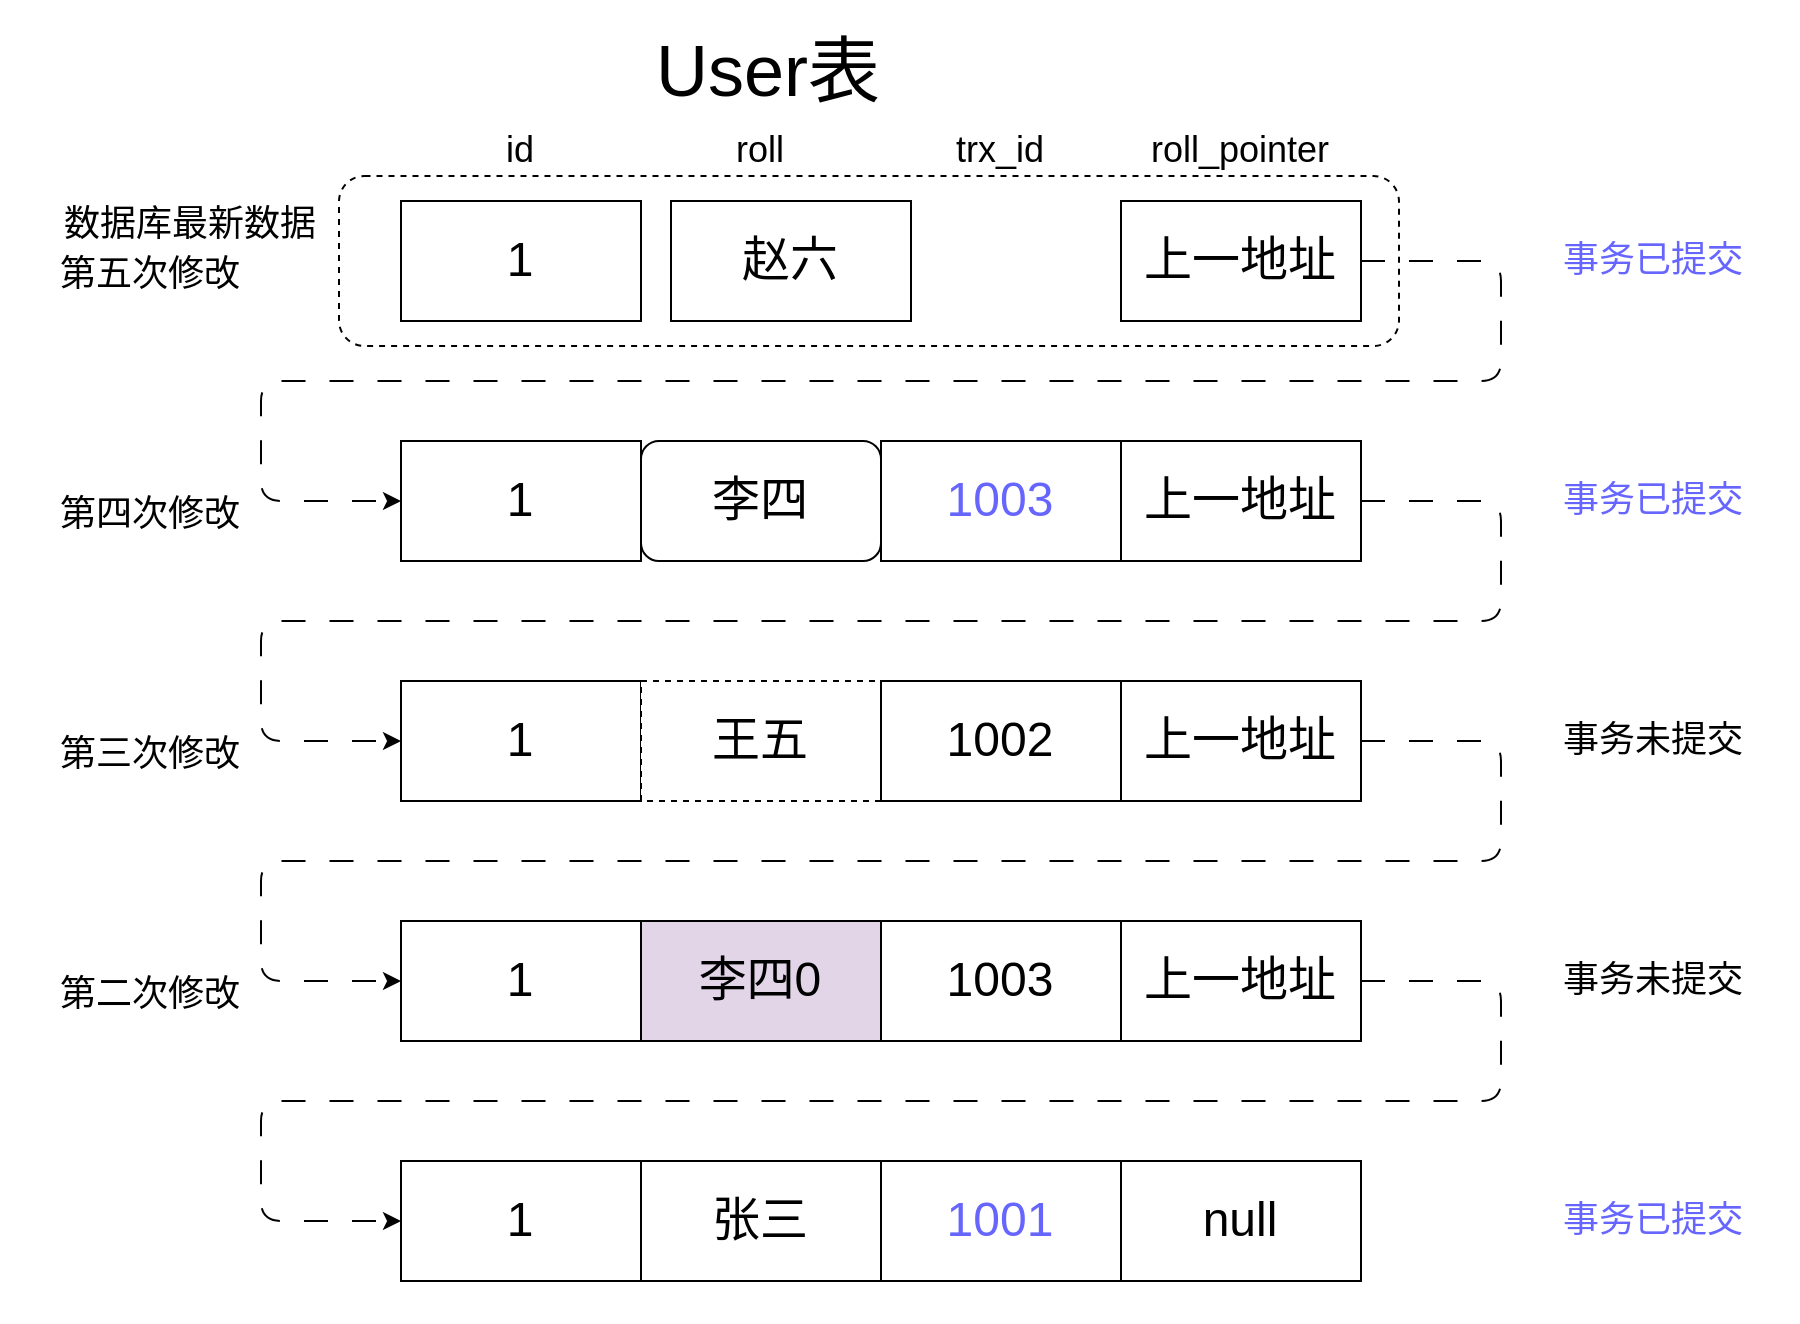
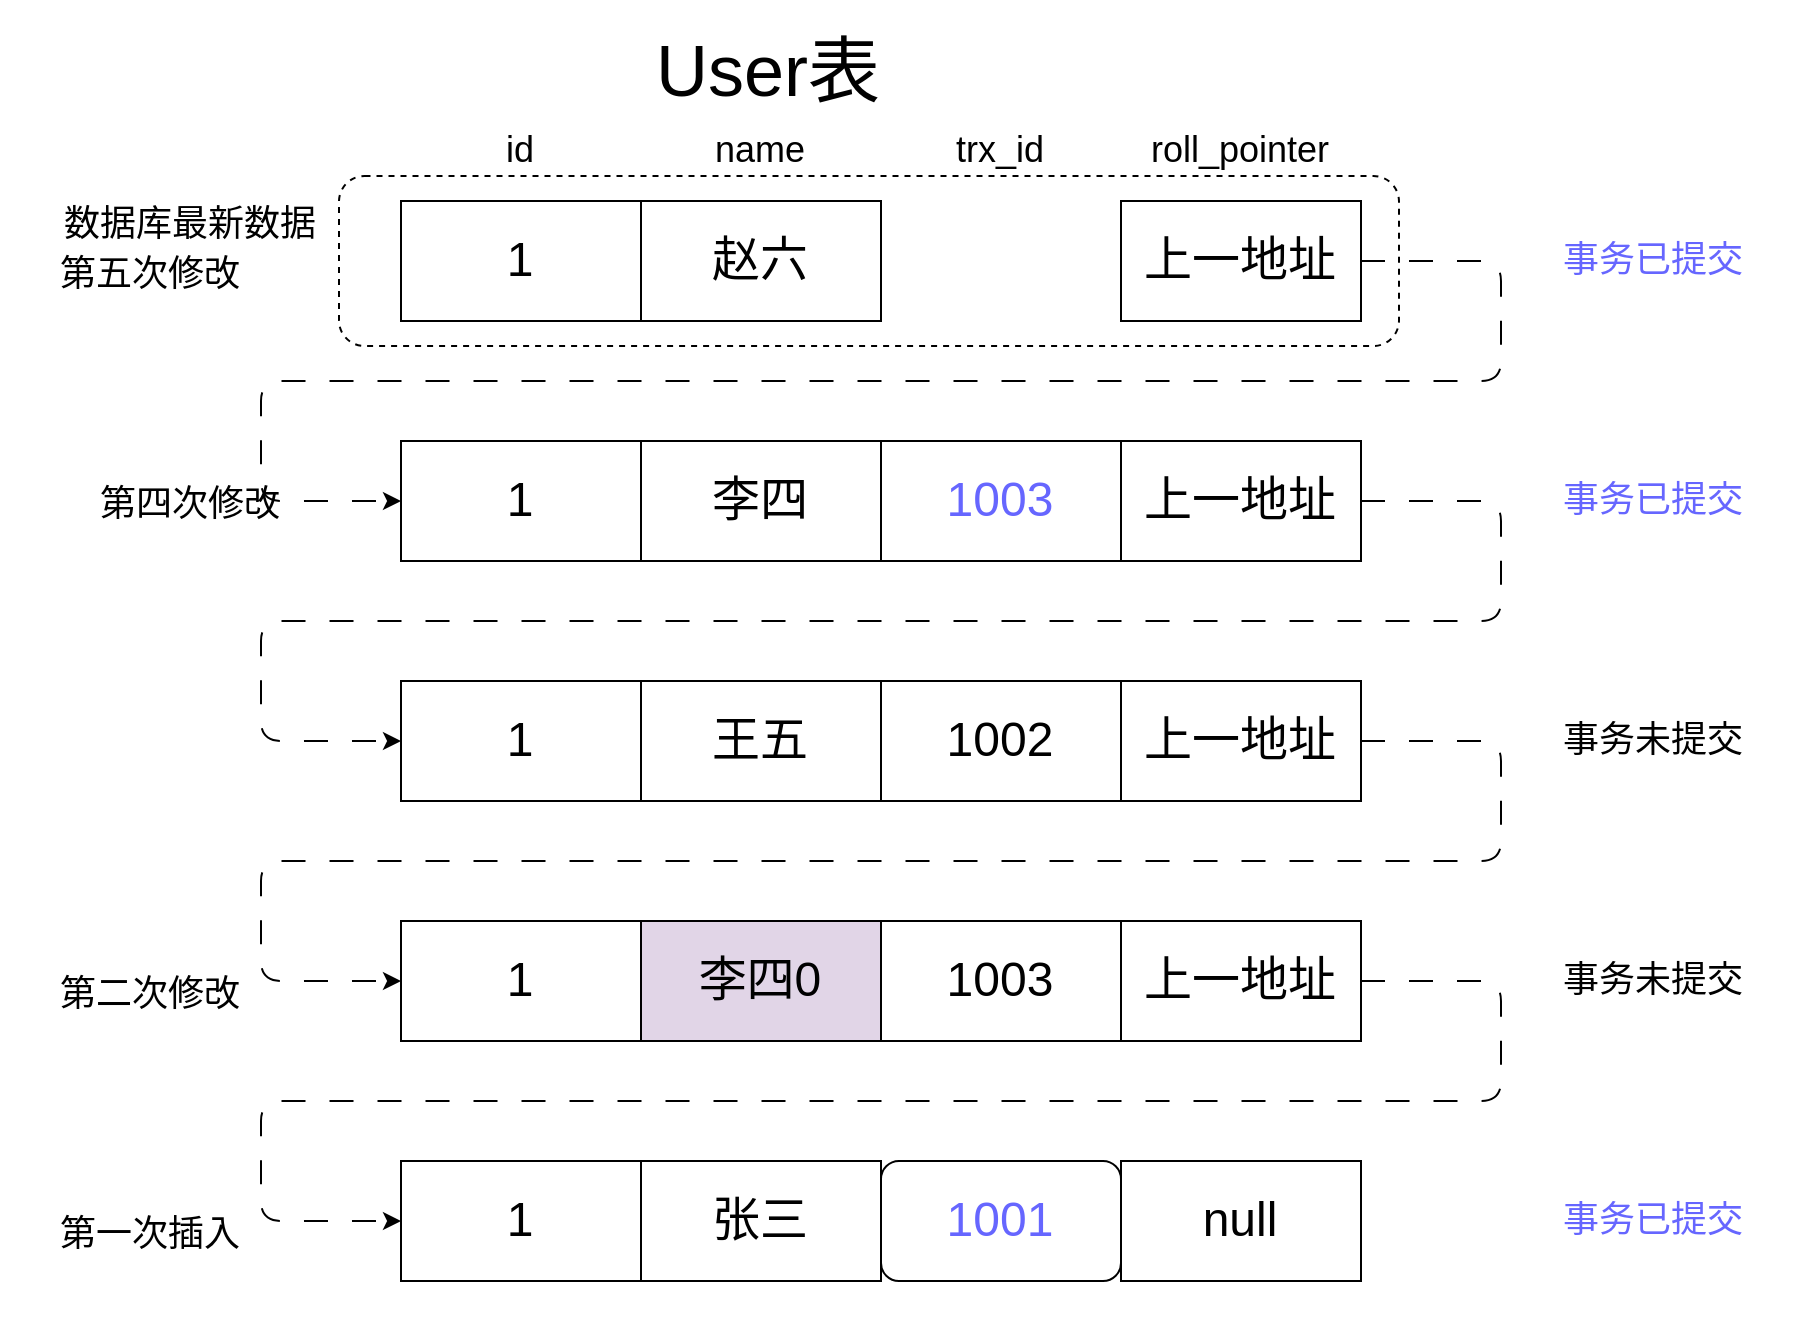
node "roll": label "roll" -> "name"
node "赵六": moved (791, 261) -> (761, 261)
node "第四次修改": moved (151, 501) -> (191, 491)
node "李四": shape rounded rectangle -> rectangle
node "第三次修改": removed
node "王五": style dashed -> solid
node "第一次插入": added
node "1001": shape rectangle -> rounded rectangle
